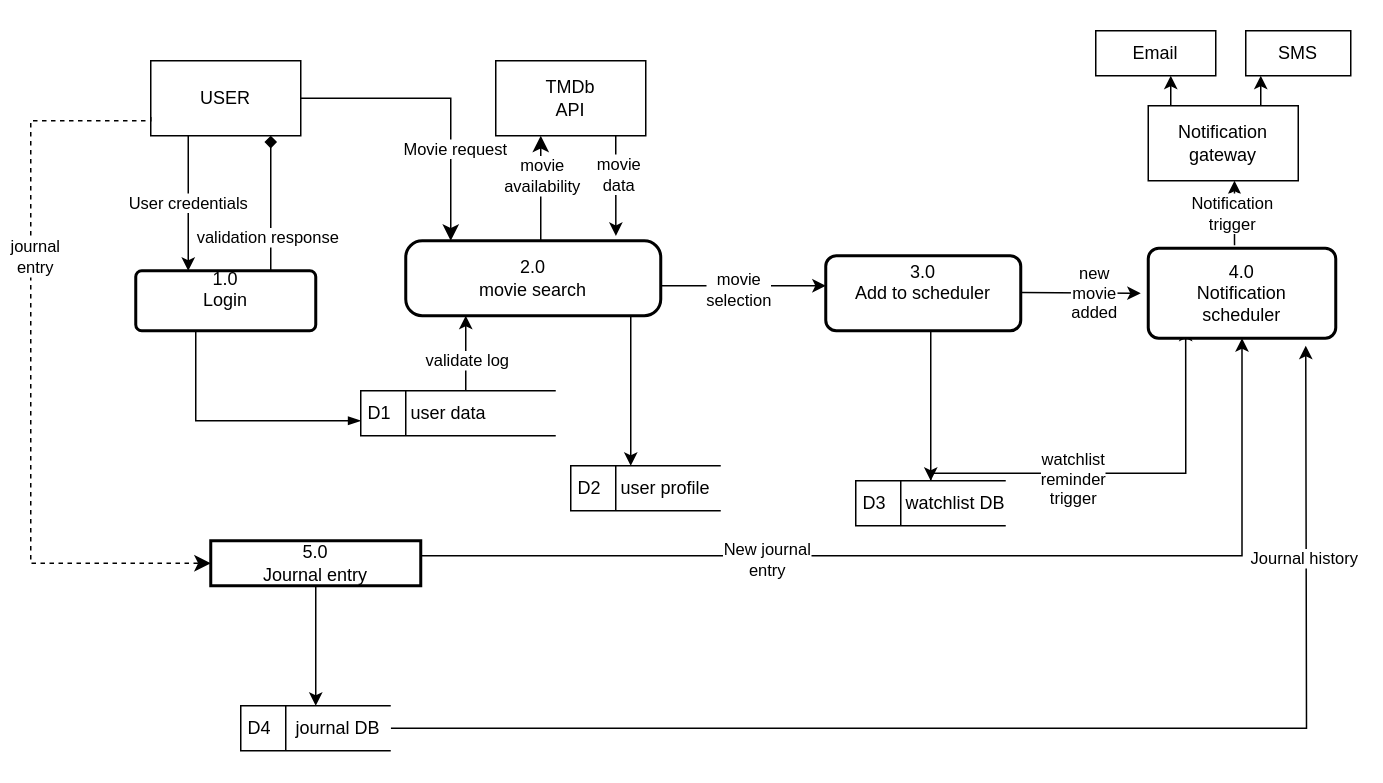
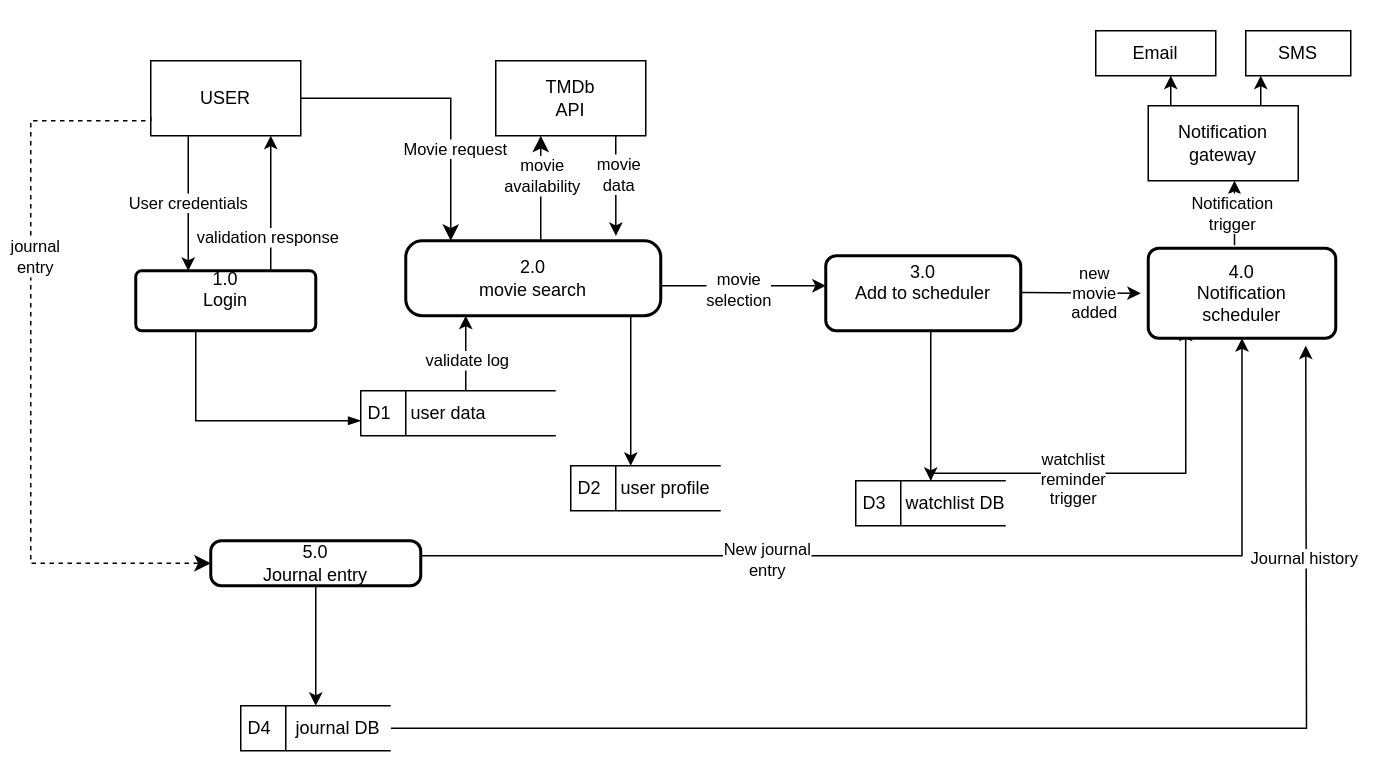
edge "1.0 Login" -> "USER": arrowhead diamond -> classic
node "5.0 Journal entry": shape rectangle -> rounded rectangle
